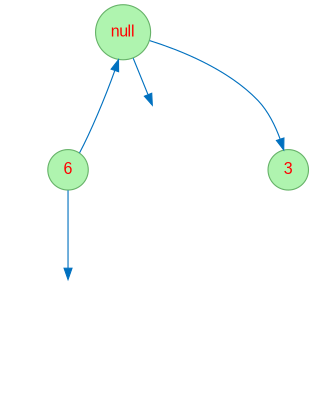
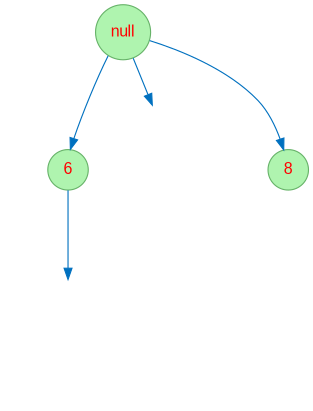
edge "6" -> "null": reversed
node "3": label "3" -> "8"
